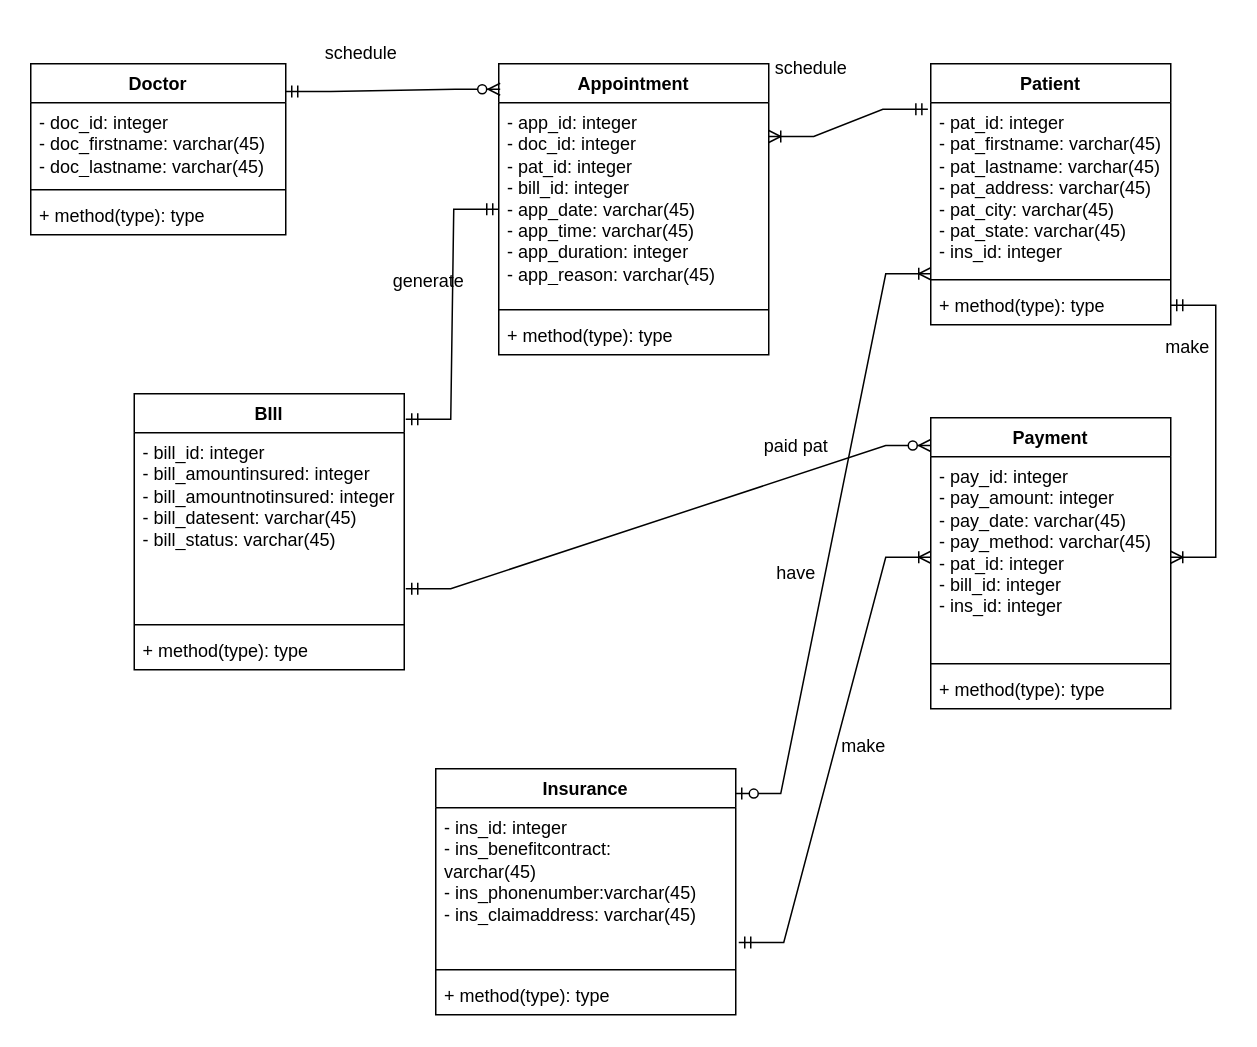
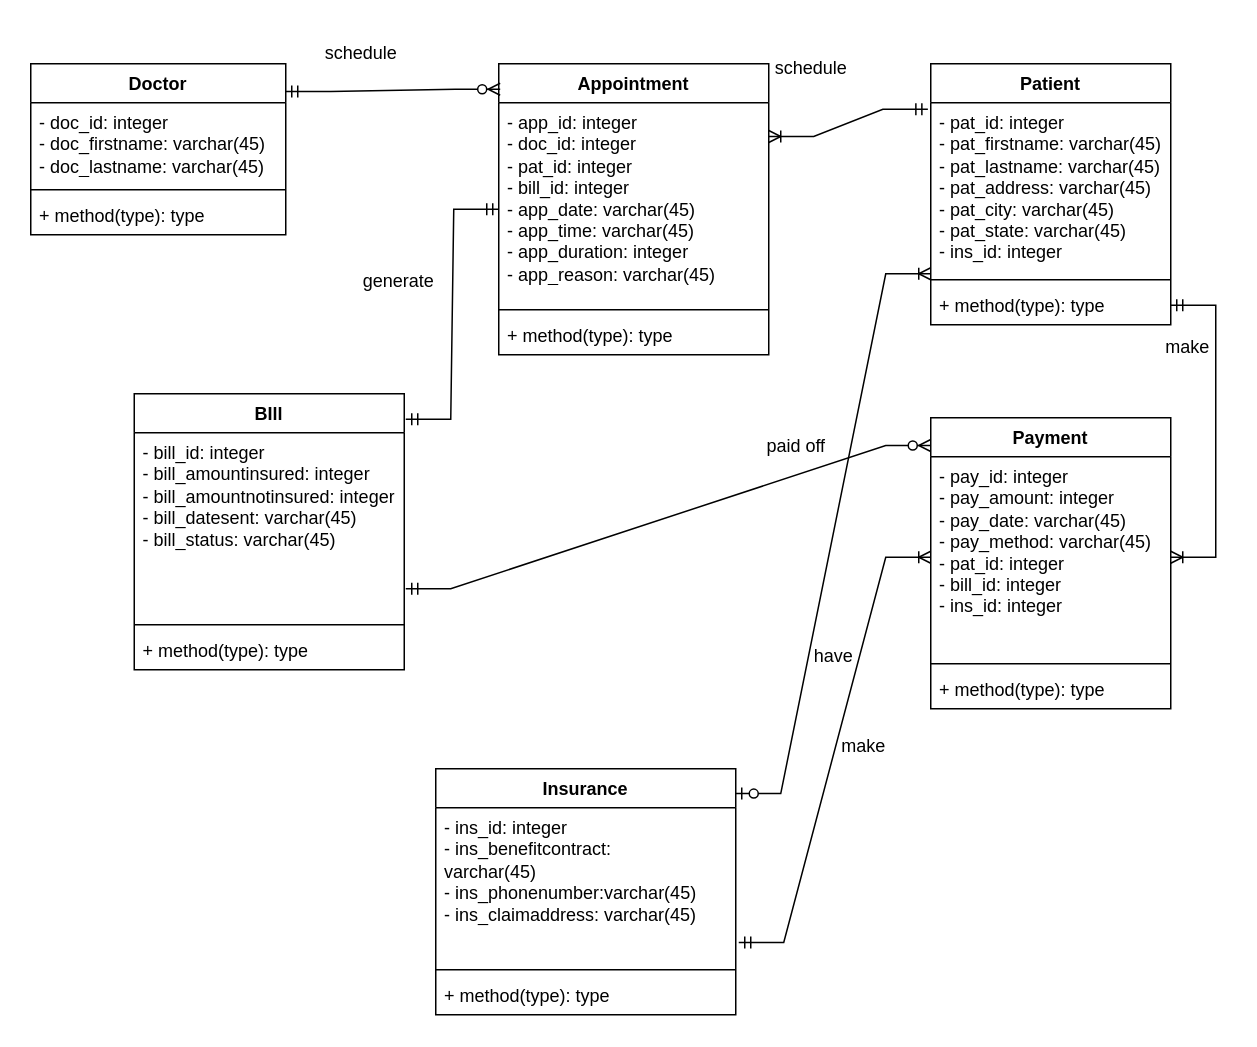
node "generate": moved (428, 281) -> (398, 281)
node "paid pat": label "paid pat" -> "paid off"
node "have": moved (796, 574) -> (833, 656)
